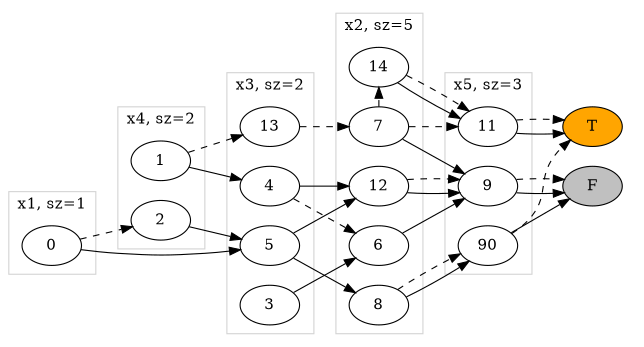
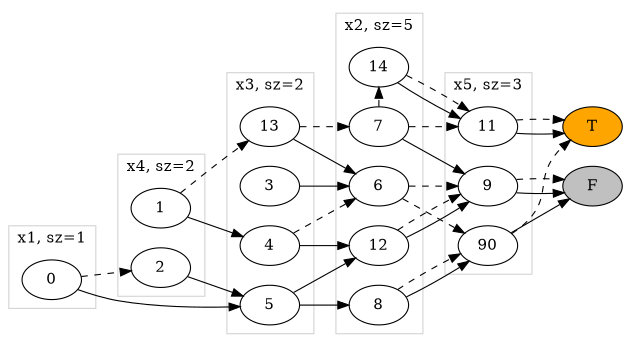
edge "13" -> "6": added
edge "6" -> "90": added
edge "6" -> "9": style solid -> dashed
